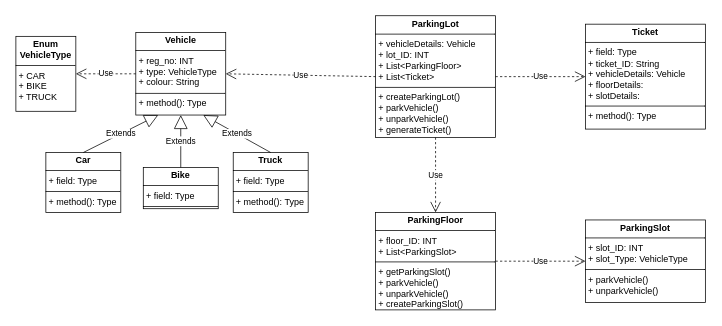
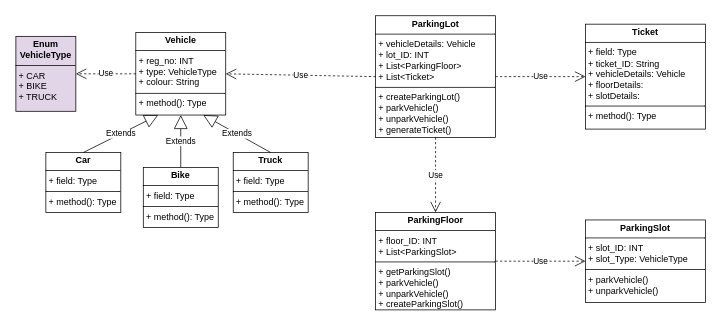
node "Enum VehicleType + CAR + BIKE + TRUCK": fillcolor #ffffff -> #e1d5e7
node "Bike + field: Type + method(): Type": size 75x41 -> 75x60
